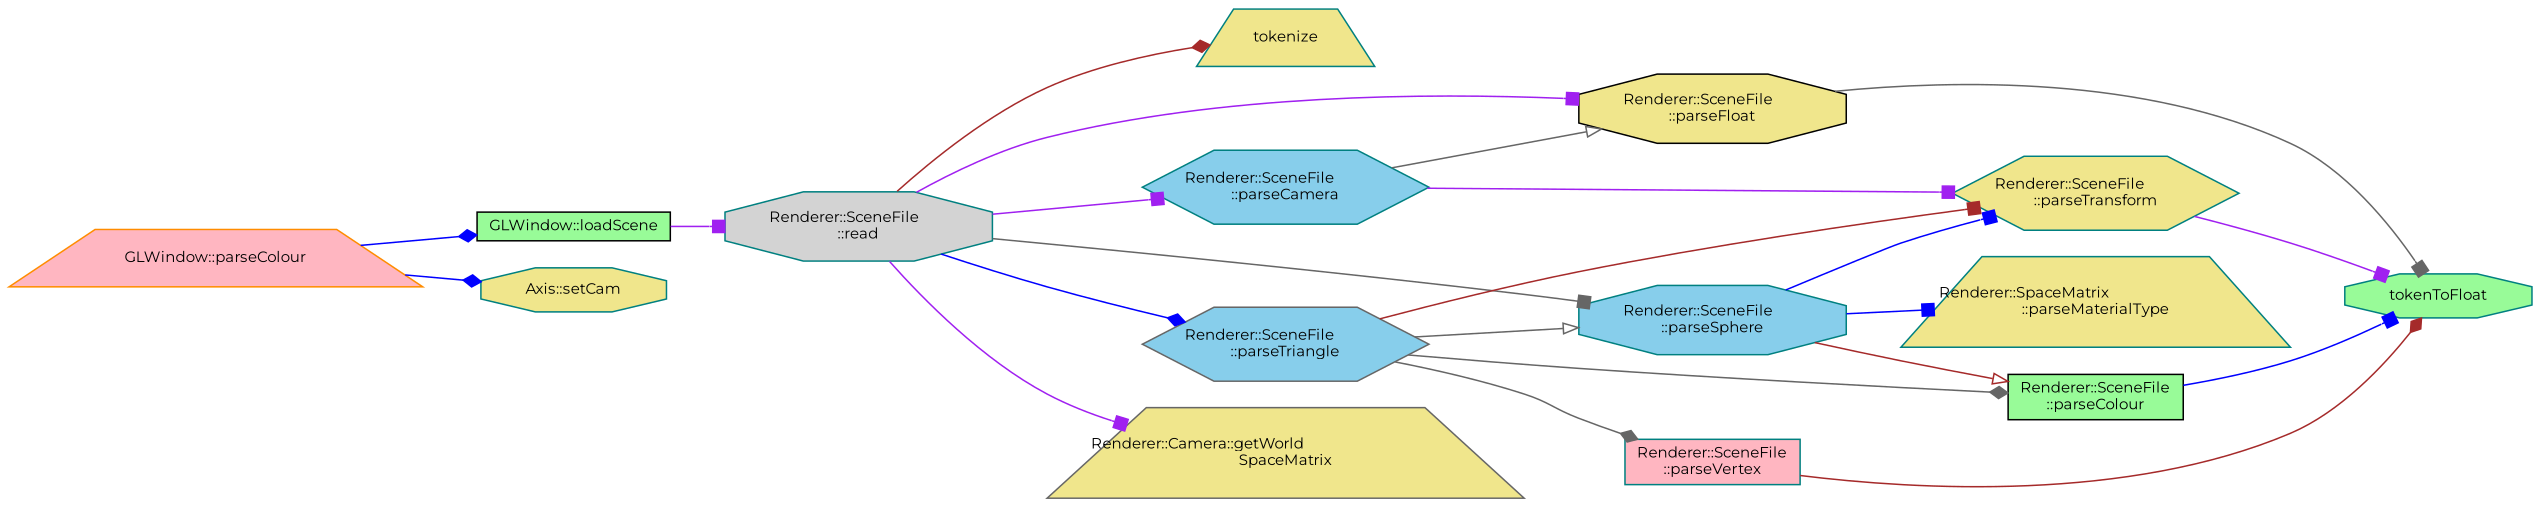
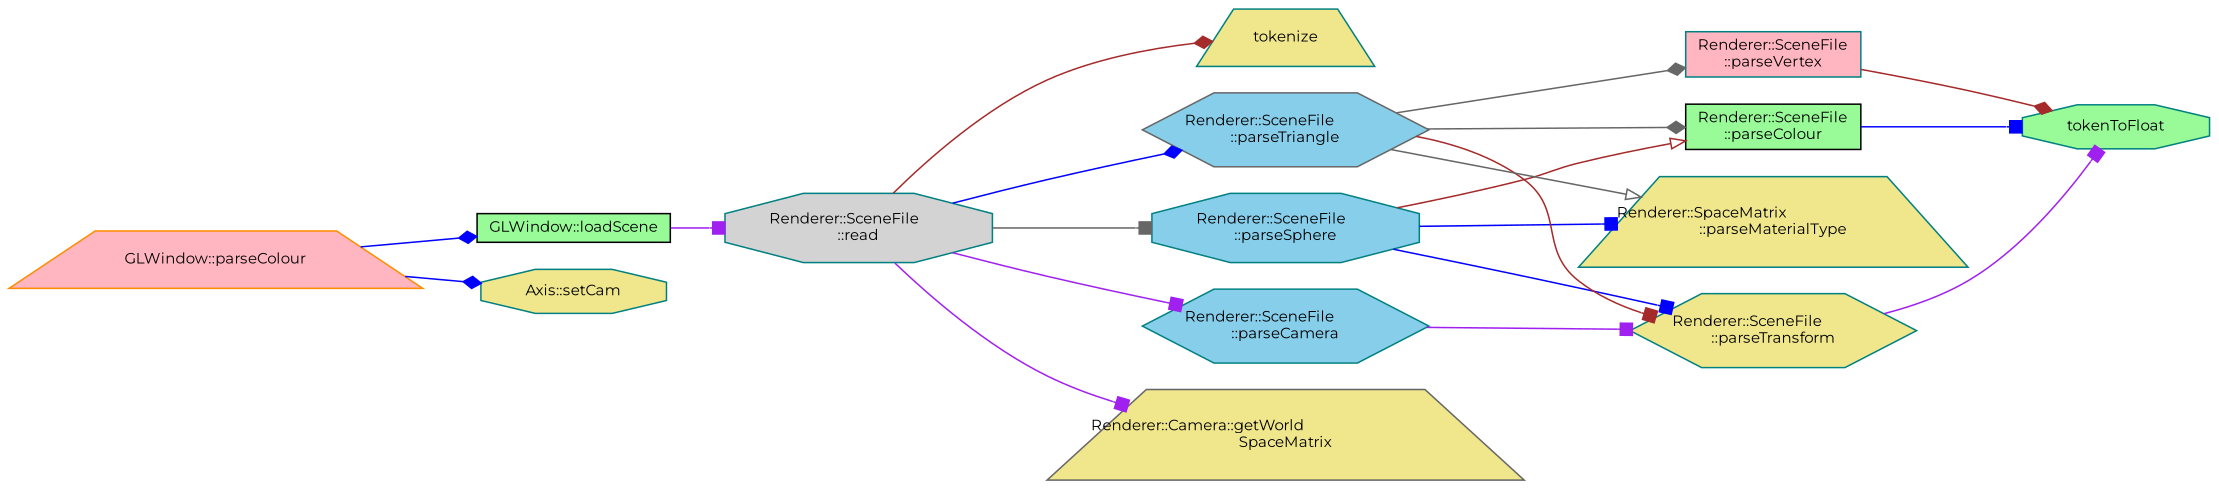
node "Renderer::SceneFile ::parseFloat": removed
edge "Renderer::SceneFile ::parseTriangle" -> "Renderer::SceneFile ::parseSphere": now "Renderer::SceneFile ::parseTriangle" -> "Renderer::SpaceMatrix ::parseMaterialType"
